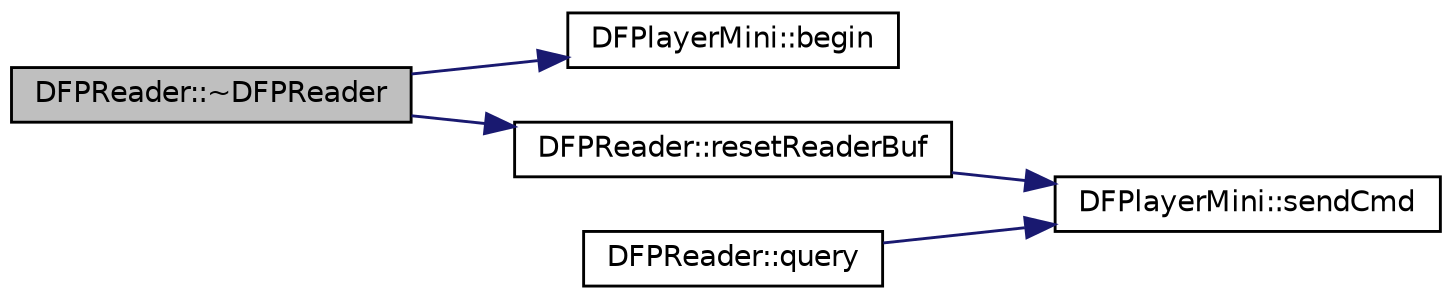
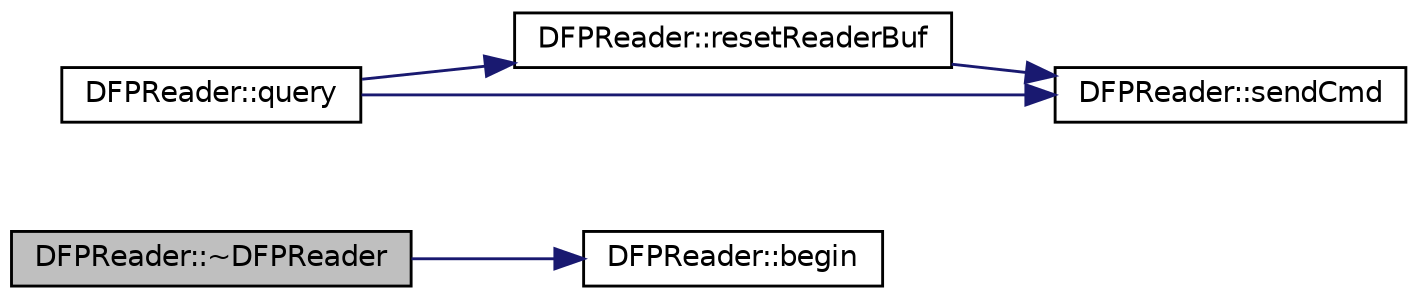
node "DFPlayerMini::begin": label "DFPlayerMini::begin" -> "DFPReader::begin"
edge "DFPReader::~DFPReader" -> "DFPReader::resetReaderBuf": now "DFPReader::query" -> "DFPReader::resetReaderBuf"
node "DFPlayerMini::sendCmd": label "DFPlayerMini::sendCmd" -> "DFPReader::sendCmd"
